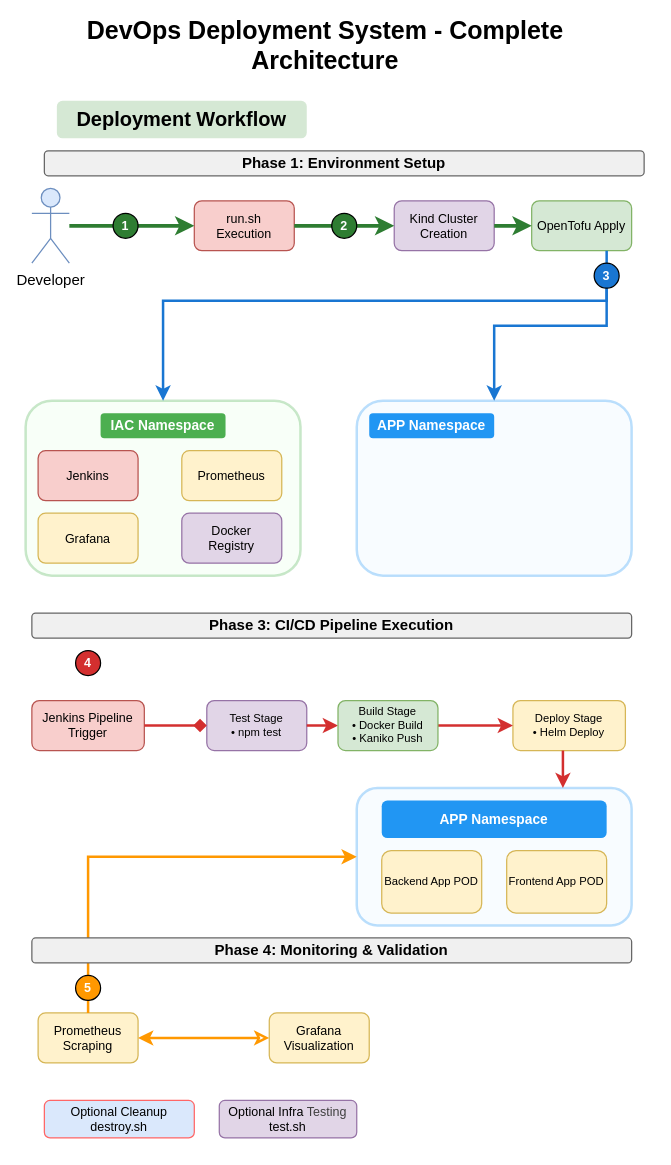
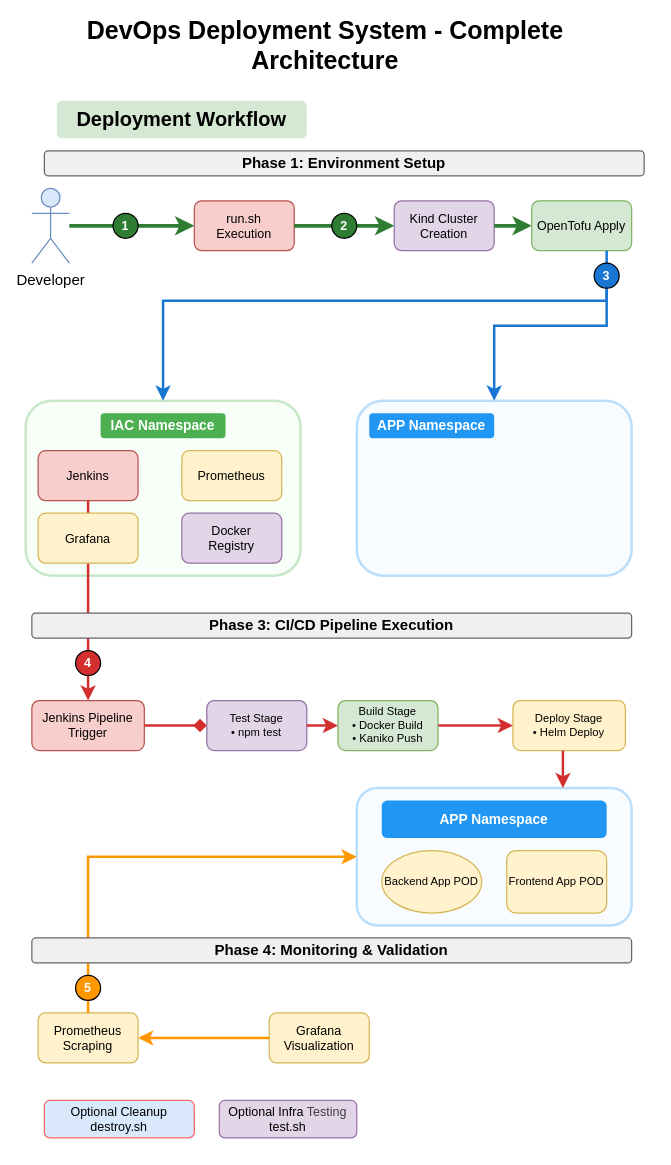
edge "Jenkins" -> "Jenkins Pipeline Trigger": added
node "Backend App POD": shape rounded rectangle -> ellipse
edge "Prometheus Scraping" -- "Grafana Visualization": arrowhead classic -> none
